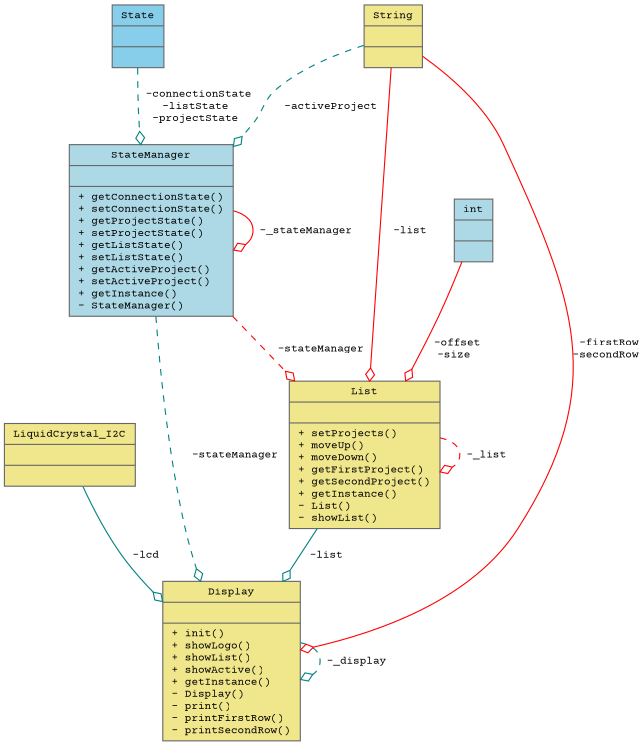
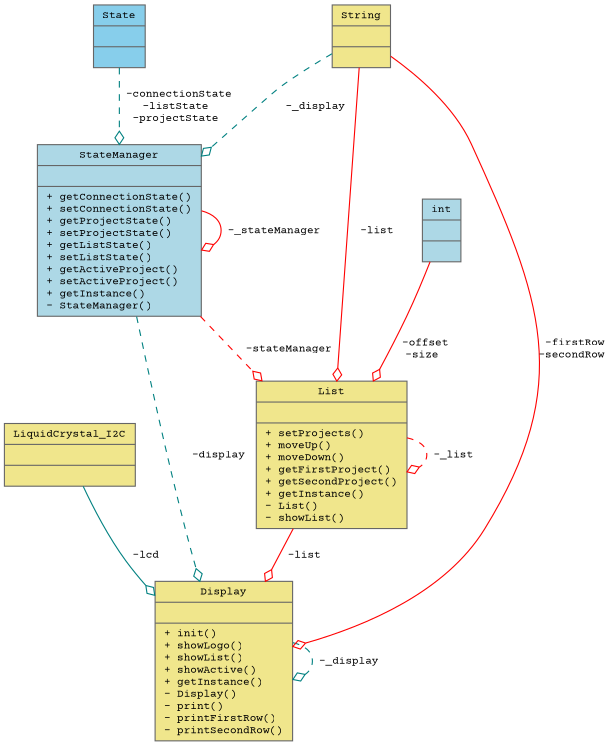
edge "String" -> "StateManager": label " -activeProject" -> " -_display"
edge "StateManager" -> "Display": label " -stateManager" -> " -display"
edge "List" -> "Display": color teal -> red
